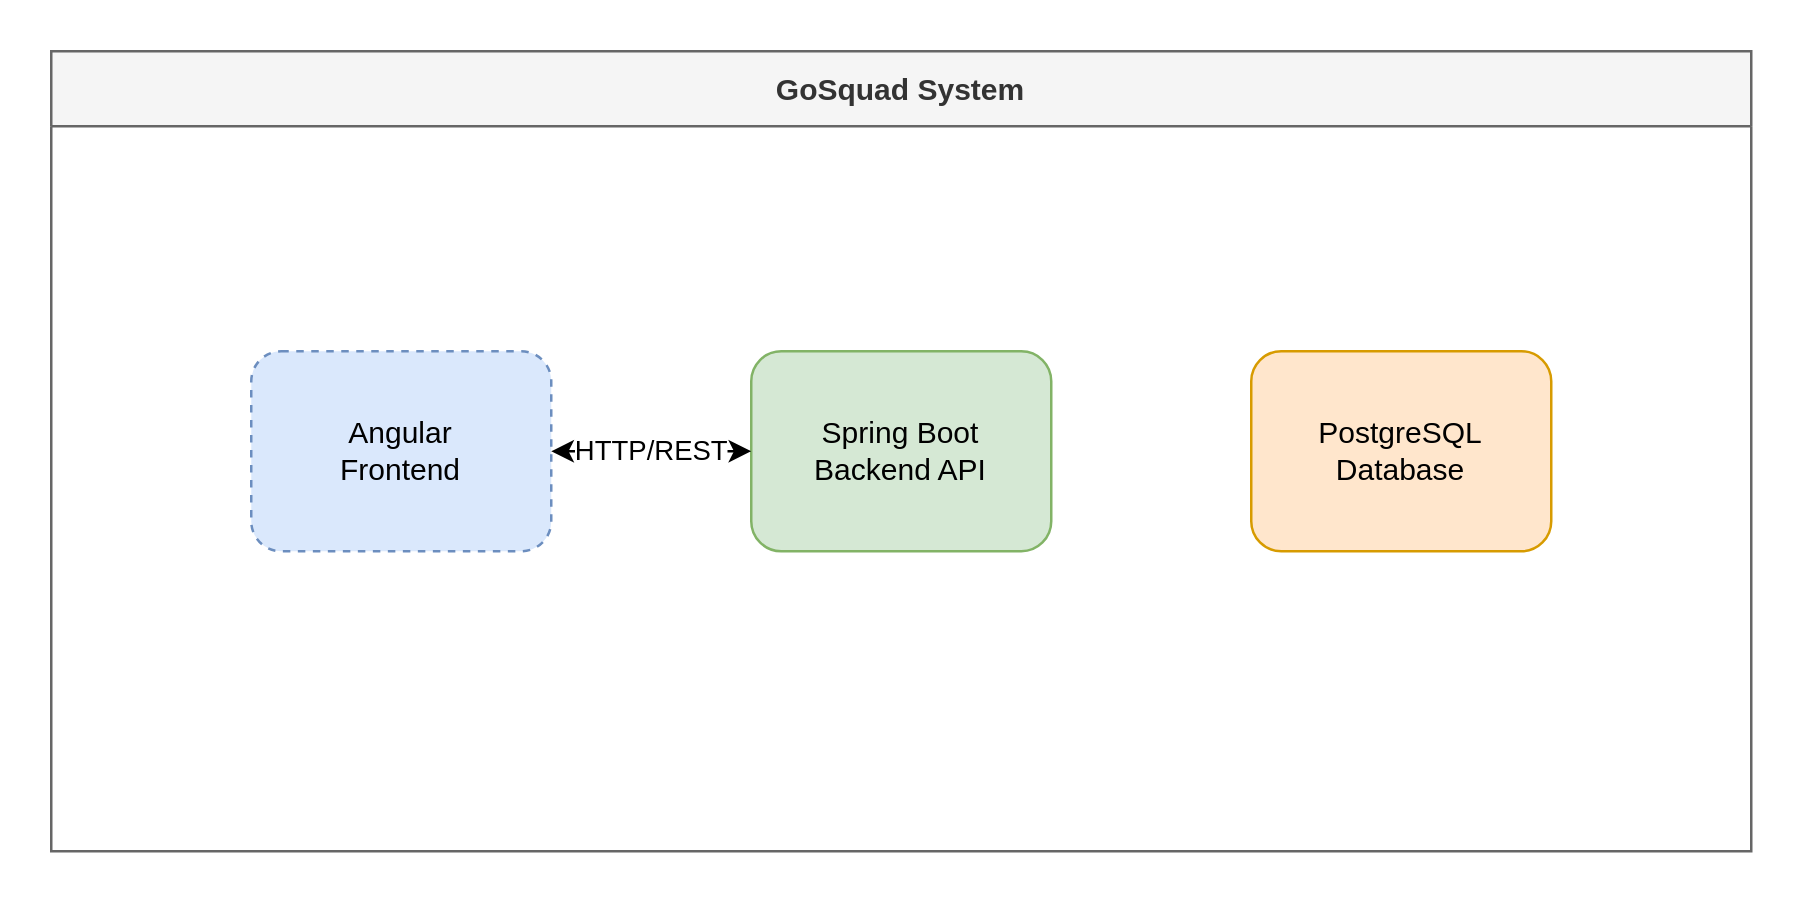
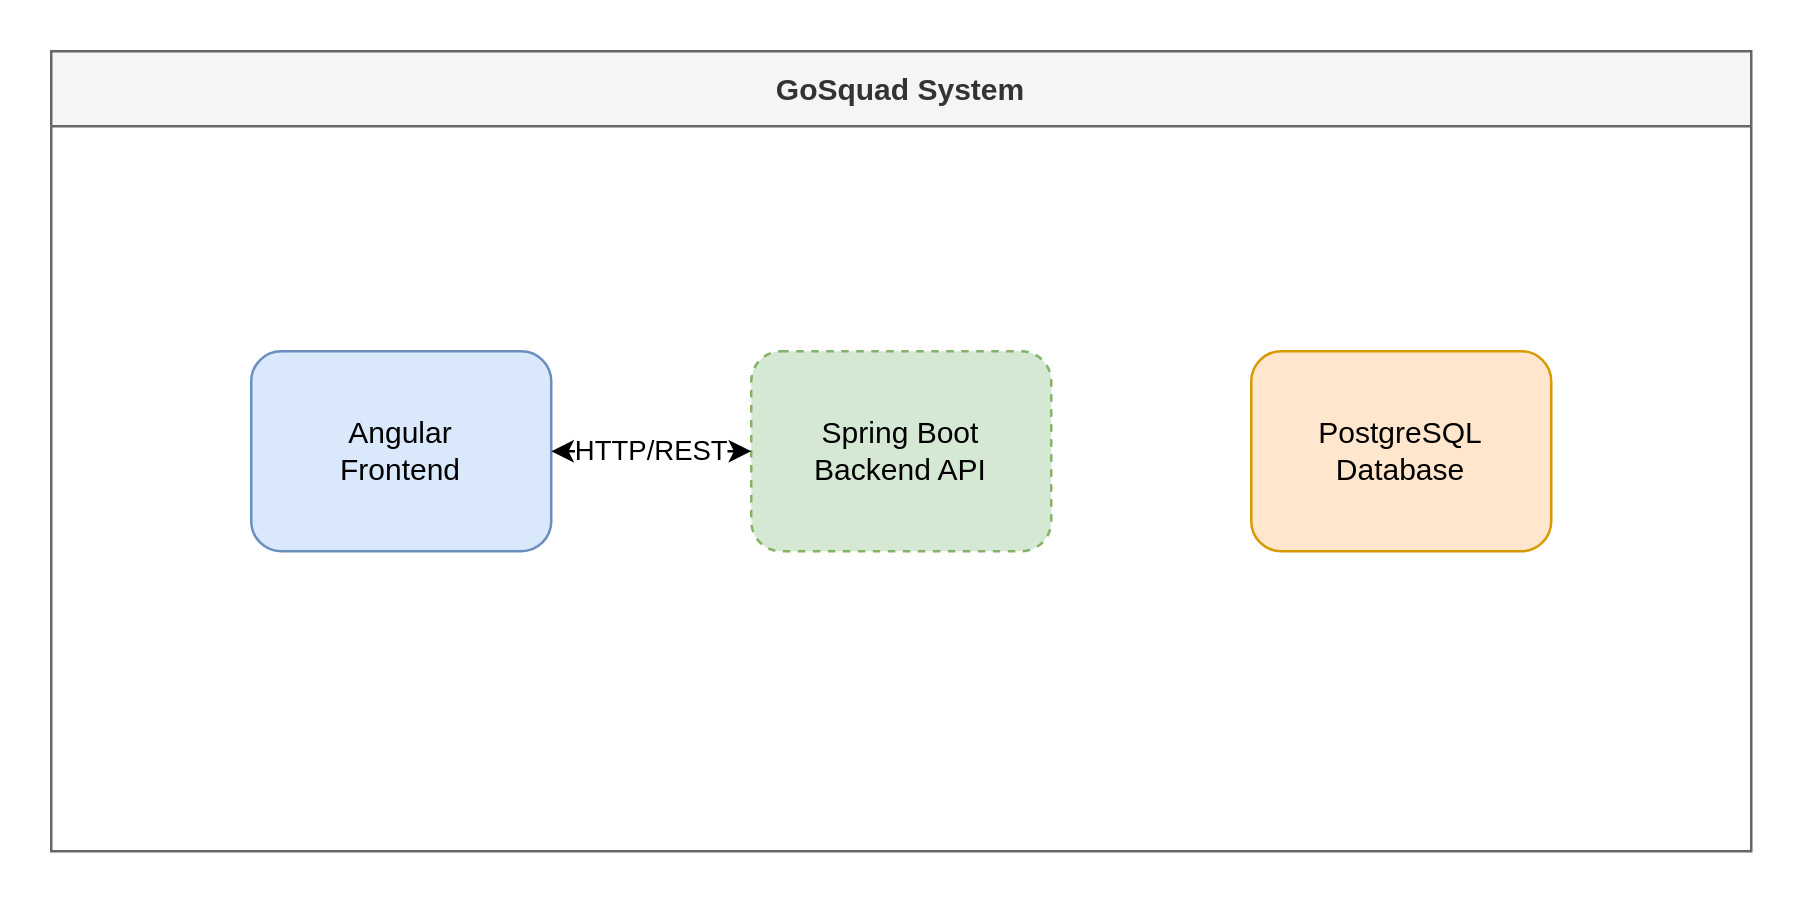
node "Angular Frontend": style dashed -> solid
node "Spring Boot Backend API": style solid -> dashed
